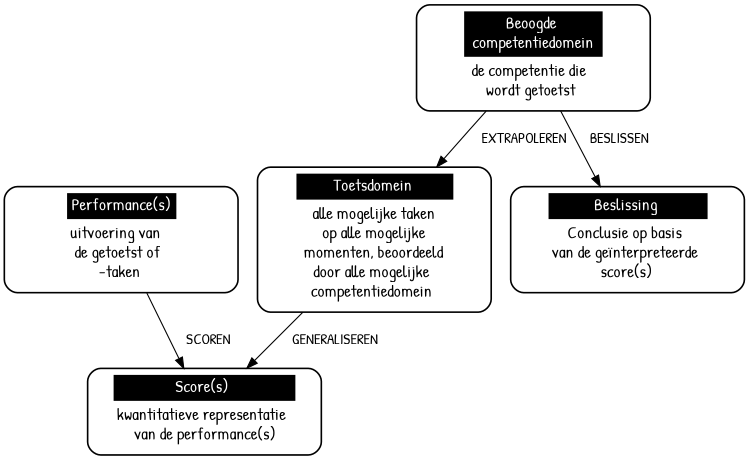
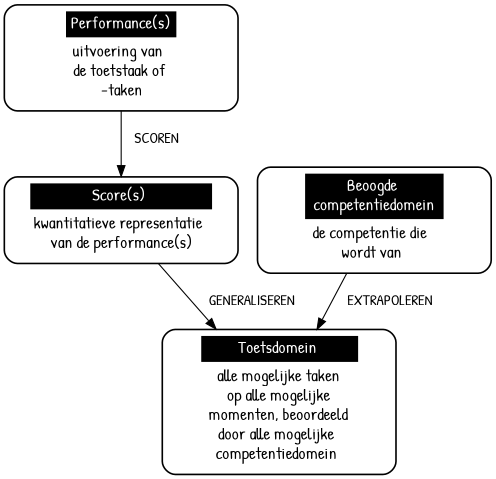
node "Beoogde": text "wordt getoetst" -> "wordt van"
node "Beslissing": removed
node "Performance(s)": text "de getoetst of" -> "de toetstaak of"
edge "Toetsdomein" -> "Score(s)": reversed
